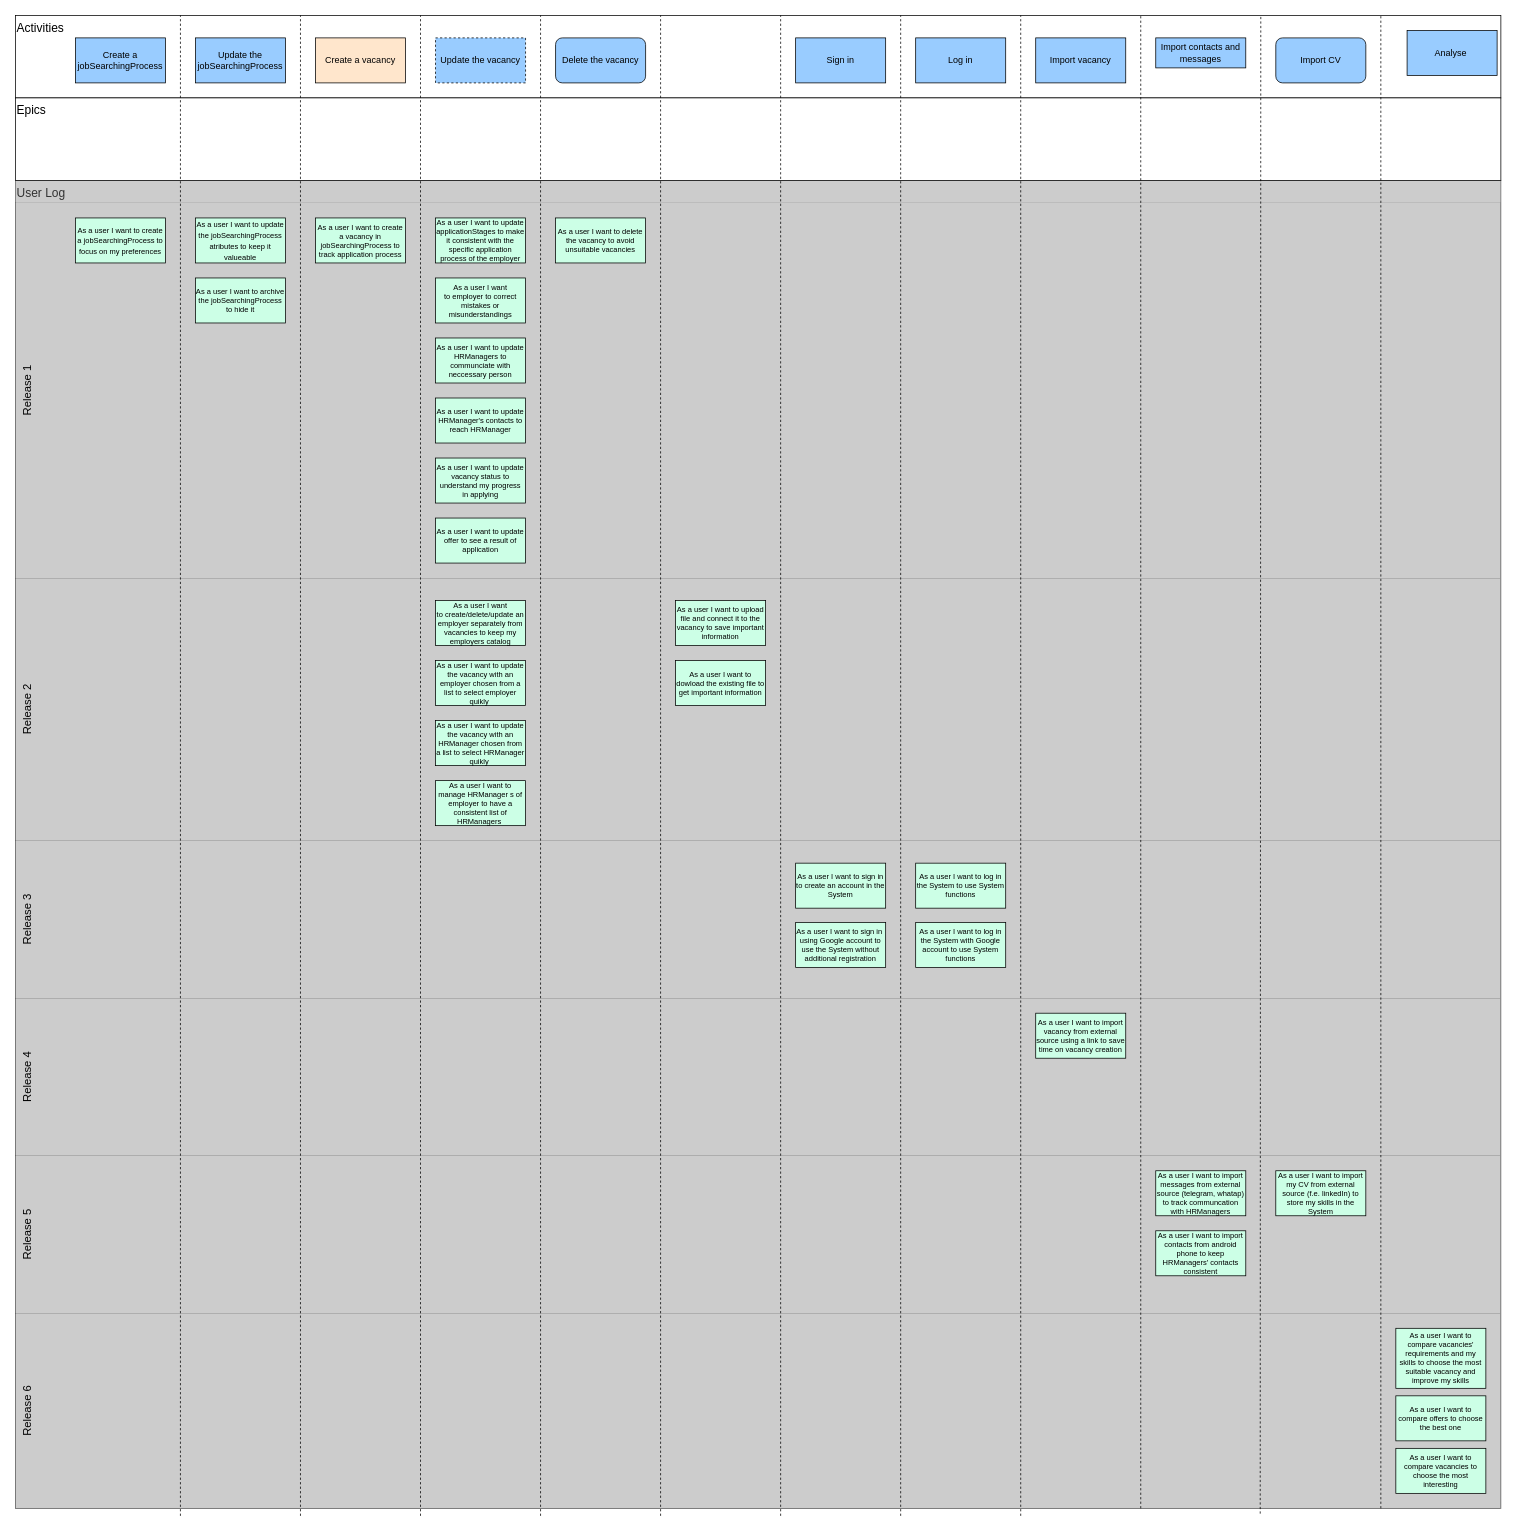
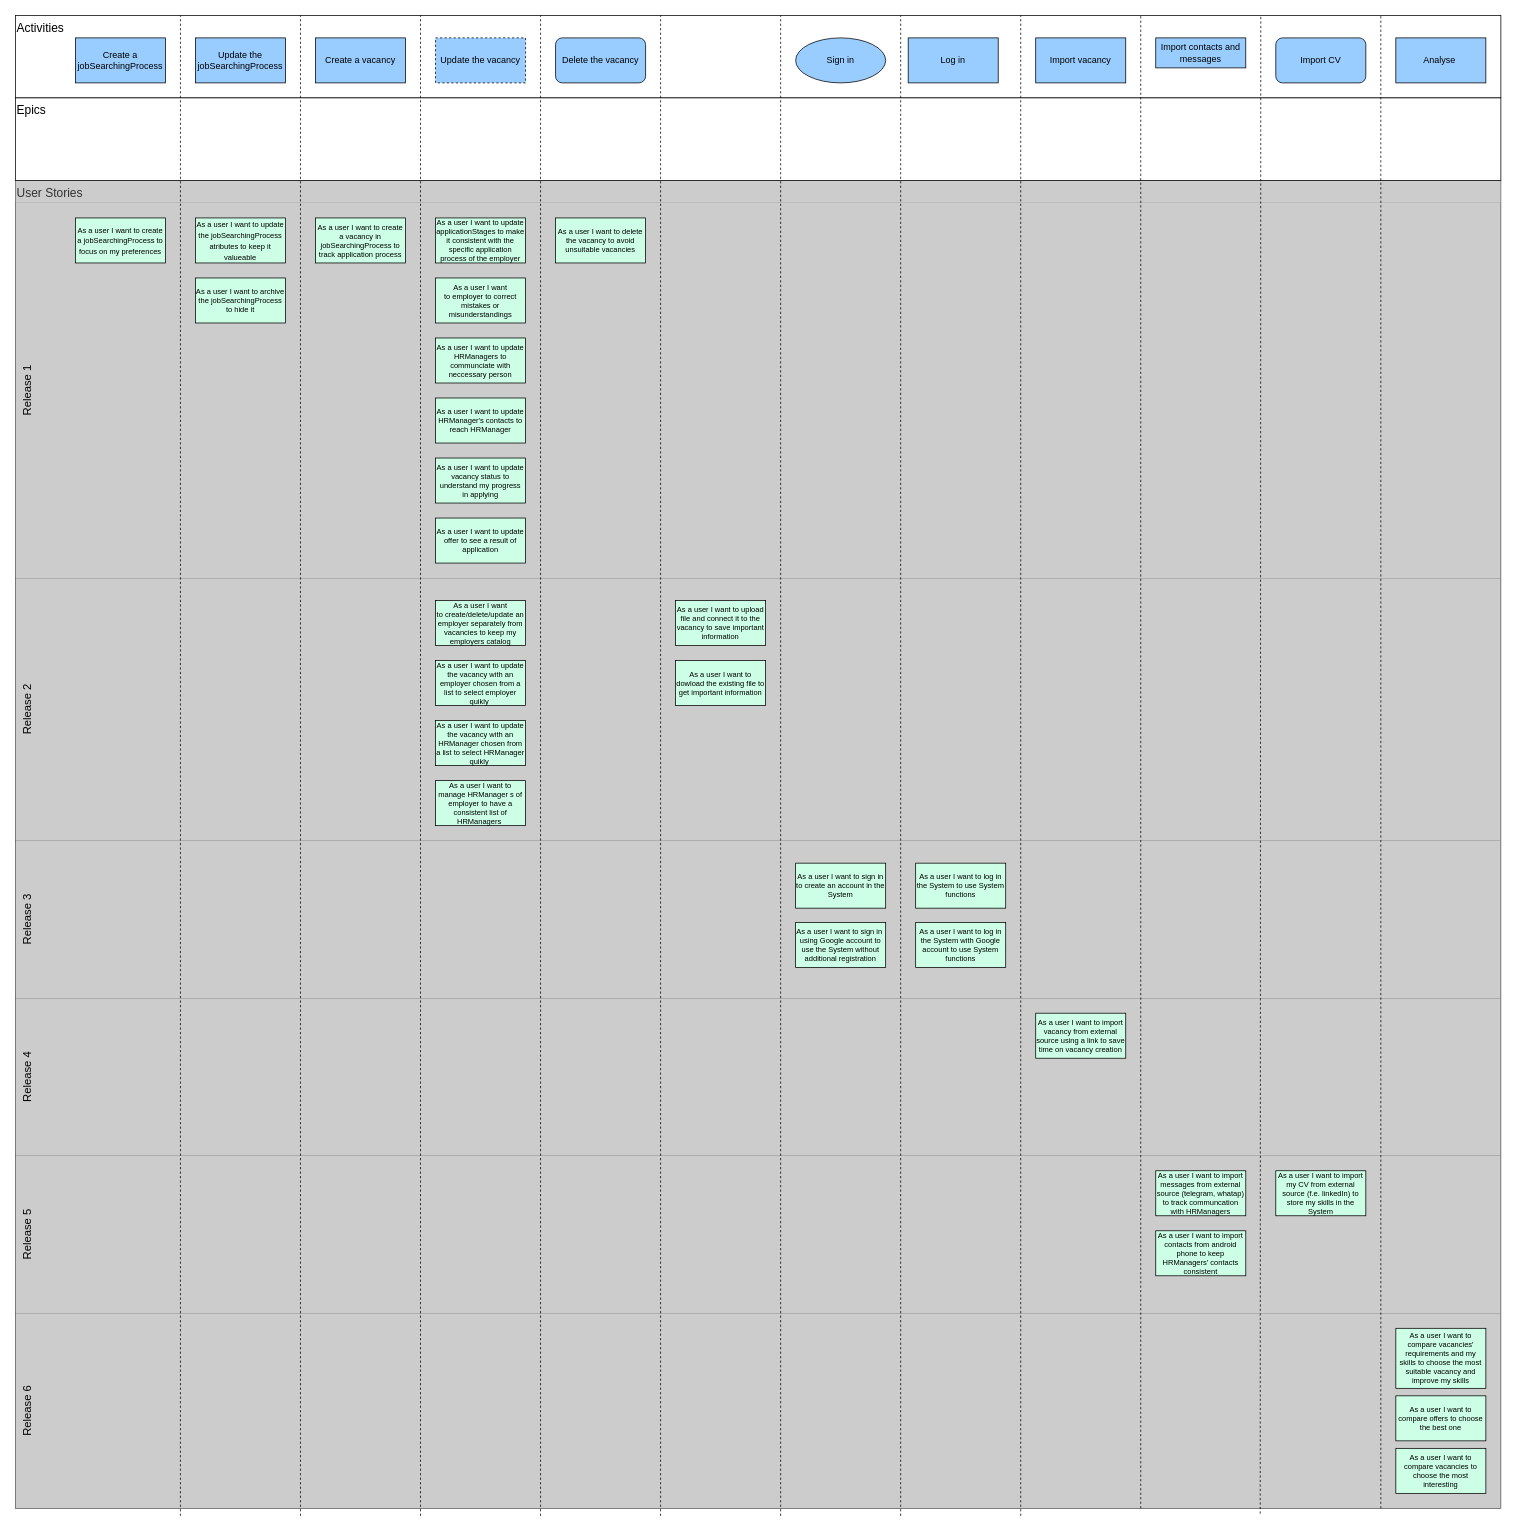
node "Analyse": moved (1452, 53) -> (1440, 60)
node "Create a vacancy": fillcolor #ffe6cc -> #99ccff
node "Sign in": shape rectangle -> ellipse
node "Log in": moved (960, 60) -> (953, 60)
node "User Log": label "User Log" -> "User Stories"
